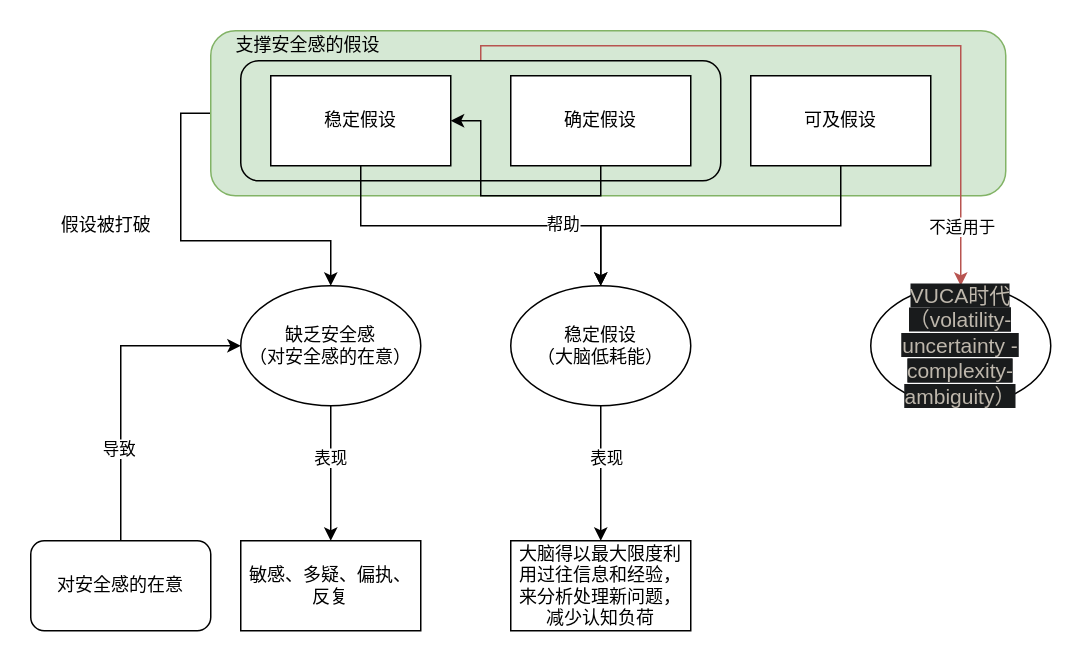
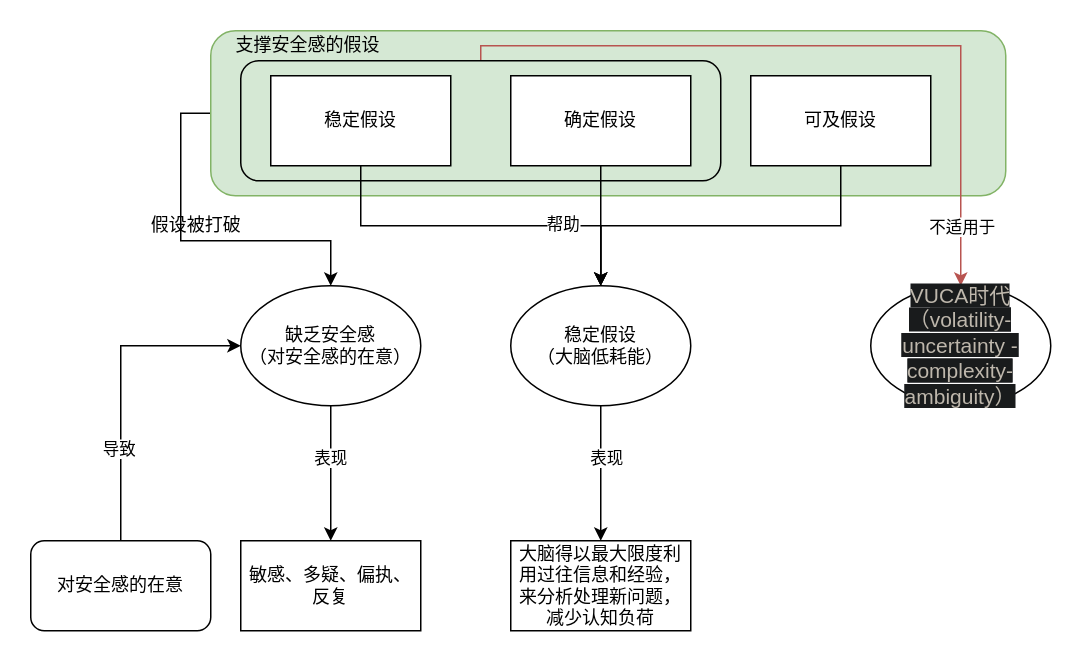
edge "确定假设" -> "稳定假设": now "确定假设" -> "稳定假设 （大脑低耗能）"
node "假设被打破": moved (106, 226) -> (196, 226)
